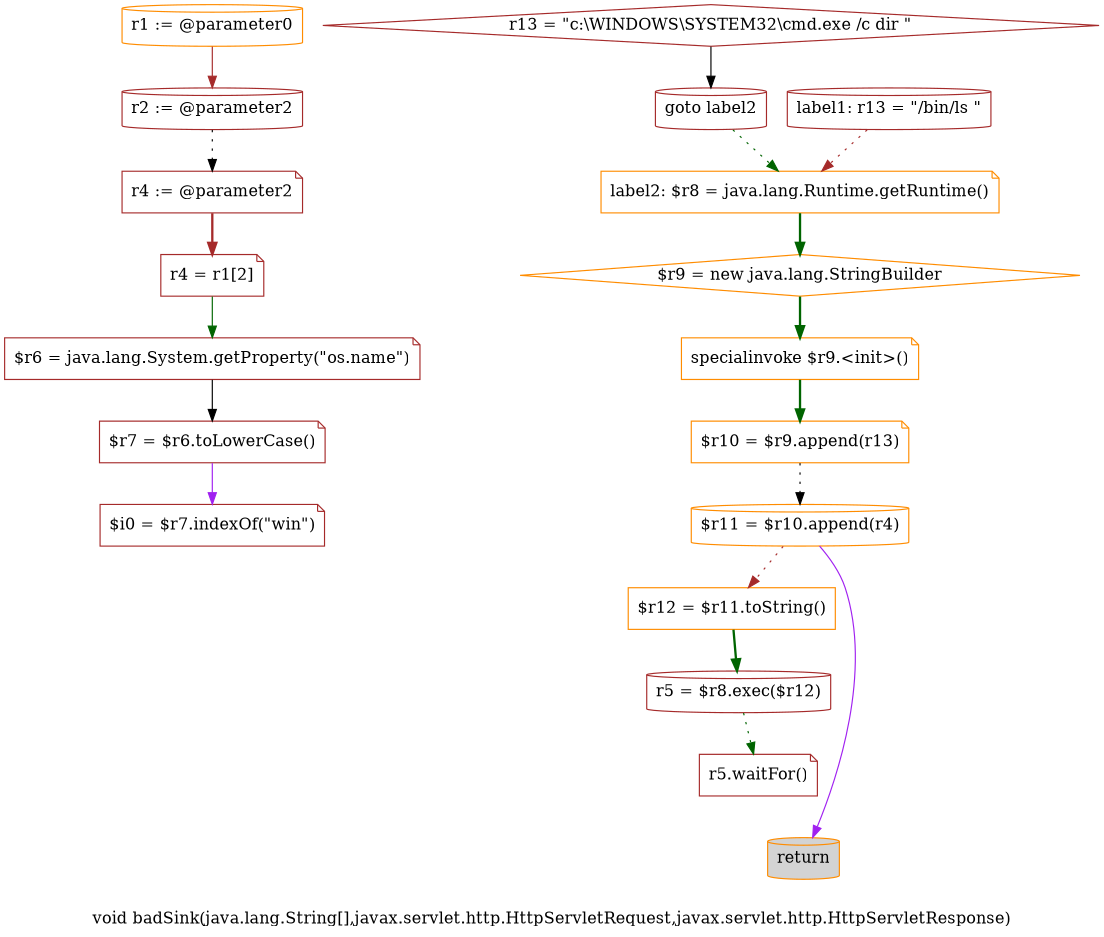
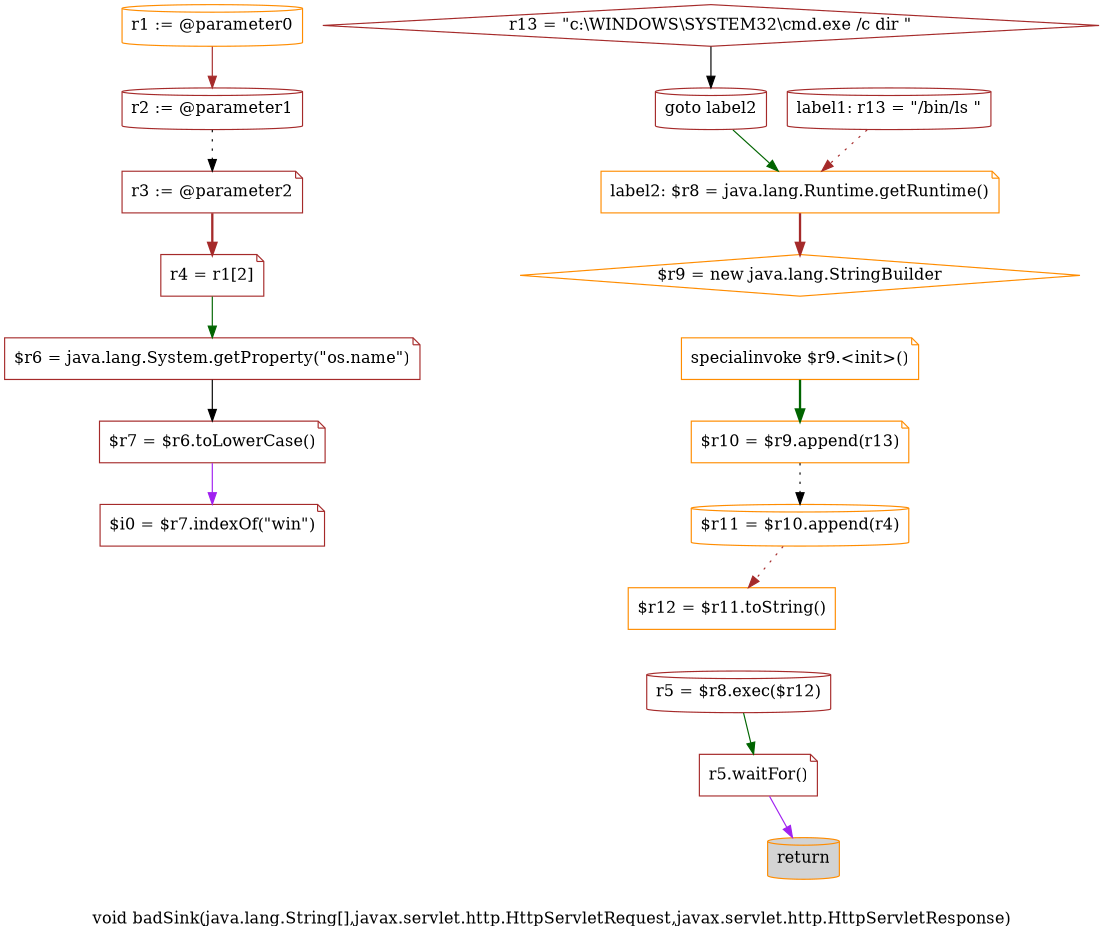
node "r2 := @parameter2": label "r2 := @parameter2" -> "r2 := @parameter1"
edge "goto label2" -> "label2: $r8 = java.lang.Runtime.getRuntime()": style dotted -> solid
node "r4 := @parameter2": label "r4 := @parameter2" -> "r3 := @parameter2"
edge "label2: $r8 = java.lang.Runtime.getRuntime()" -> "$r9 = new java.lang.StringBuilder": color darkgreen -> brown
edge "$r9 = new java.lang.StringBuilder" -> "specialinvoke $r9.<init>()": removed
edge "$r12 = $r11.toString()" -> "r5 = $r8.exec($r12)": removed
edge "$r11 = $r10.append(r4)" -> "return": now "r5.waitFor()" -> "return"
edge "r5 = $r8.exec($r12)" -> "r5.waitFor()": style dotted -> solid
